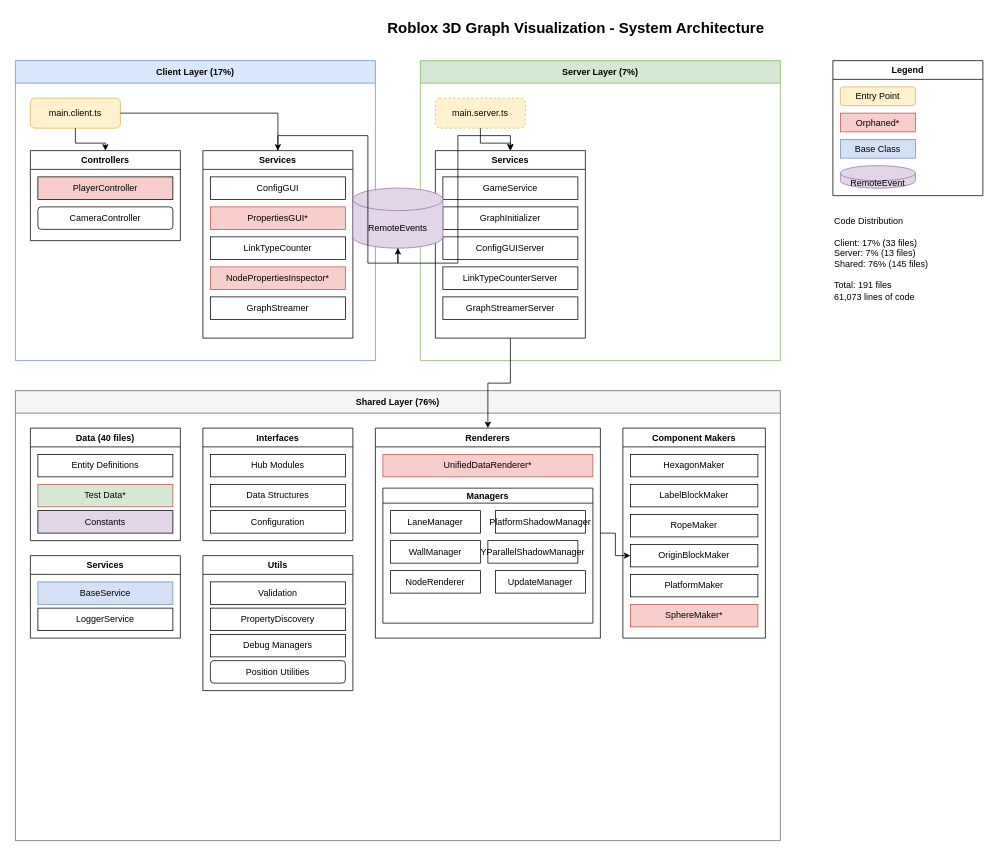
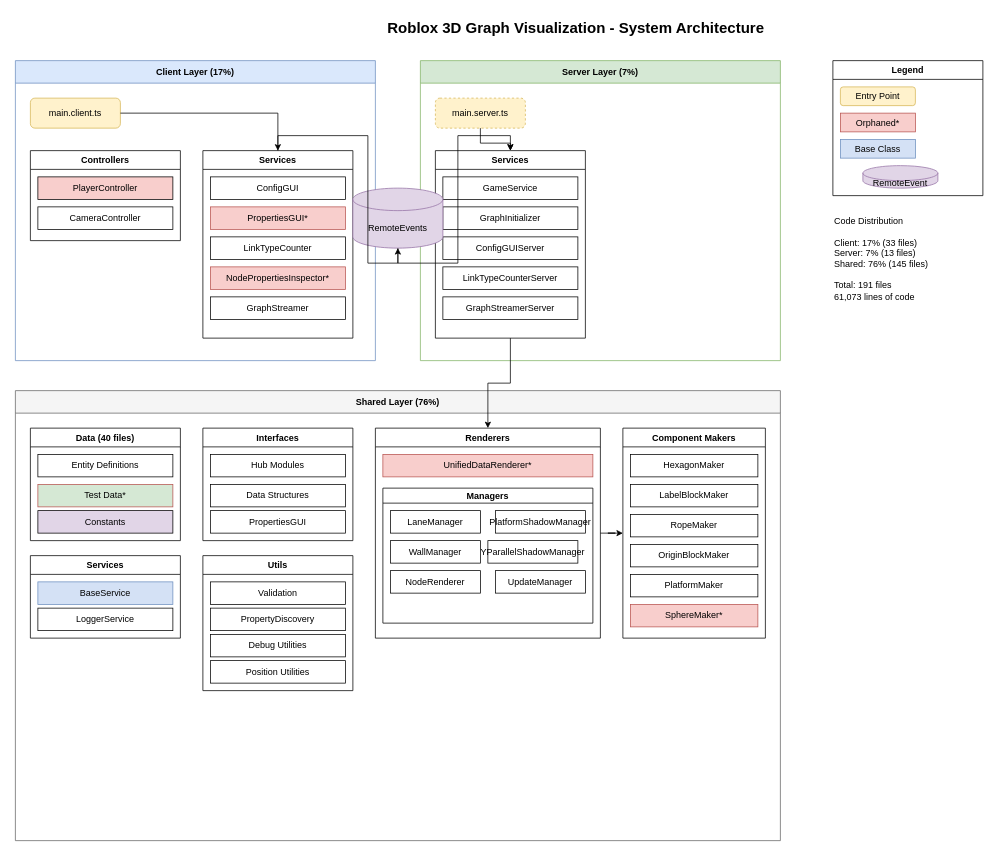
edge "main.client.ts" -> "Controllers": removed
node "RemoteEvent": moved (878, 177) -> (900, 177)
node "CameraController": shape rounded rectangle -> rectangle
node "Configuration": label "Configuration" -> "PropertiesGUI"
edge "Renderers" -> "OriginBlockMaker": now "Renderers" -> "Component Makers"
node "Debug Managers": label "Debug Managers" -> "Debug Utilities"
node "Position Utilities": shape rounded rectangle -> rectangle
